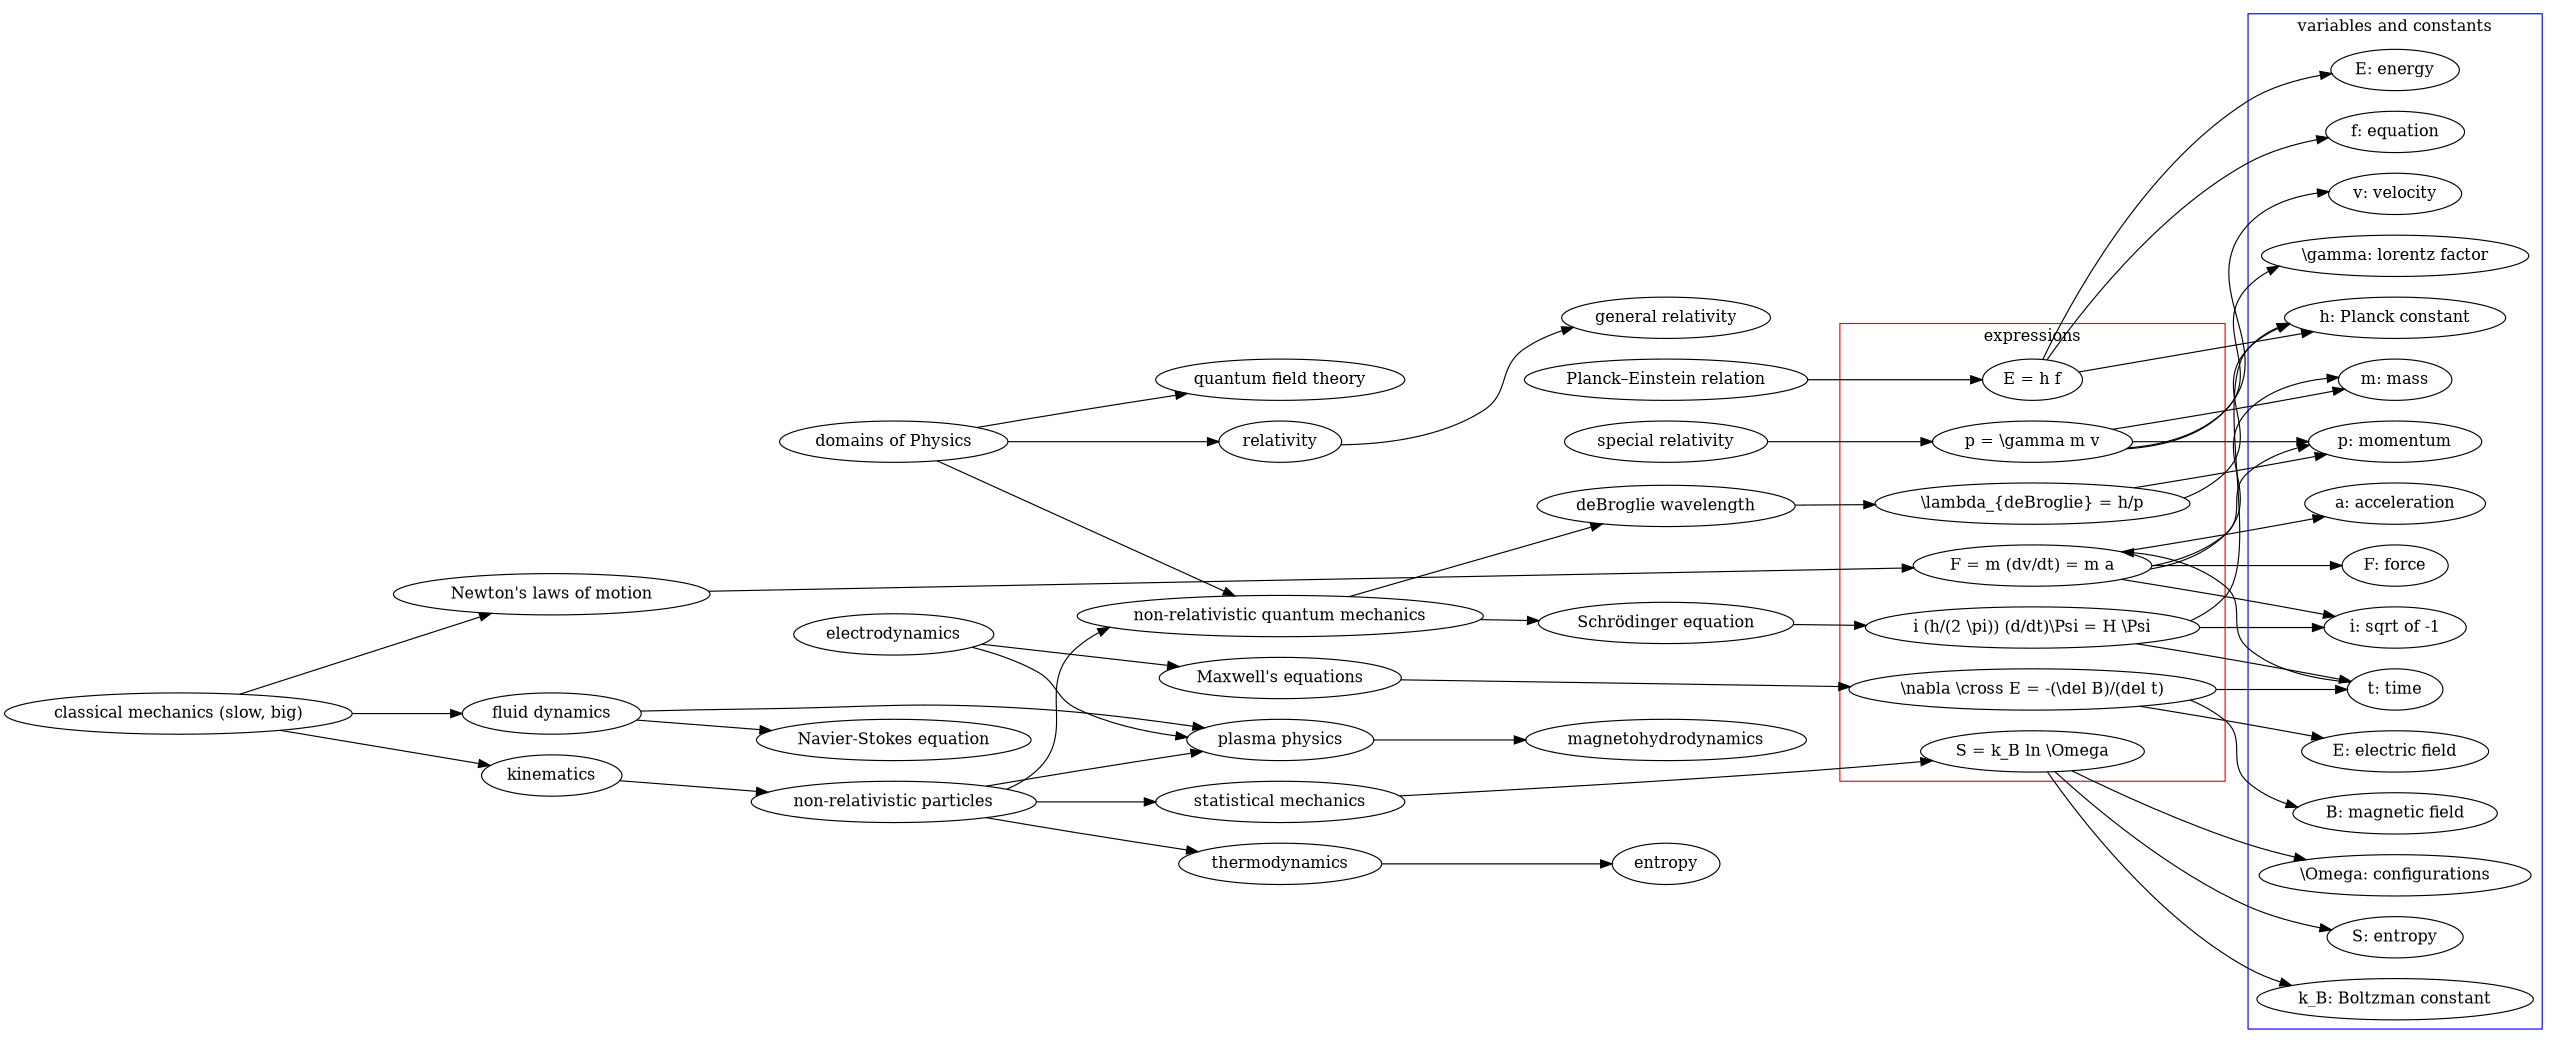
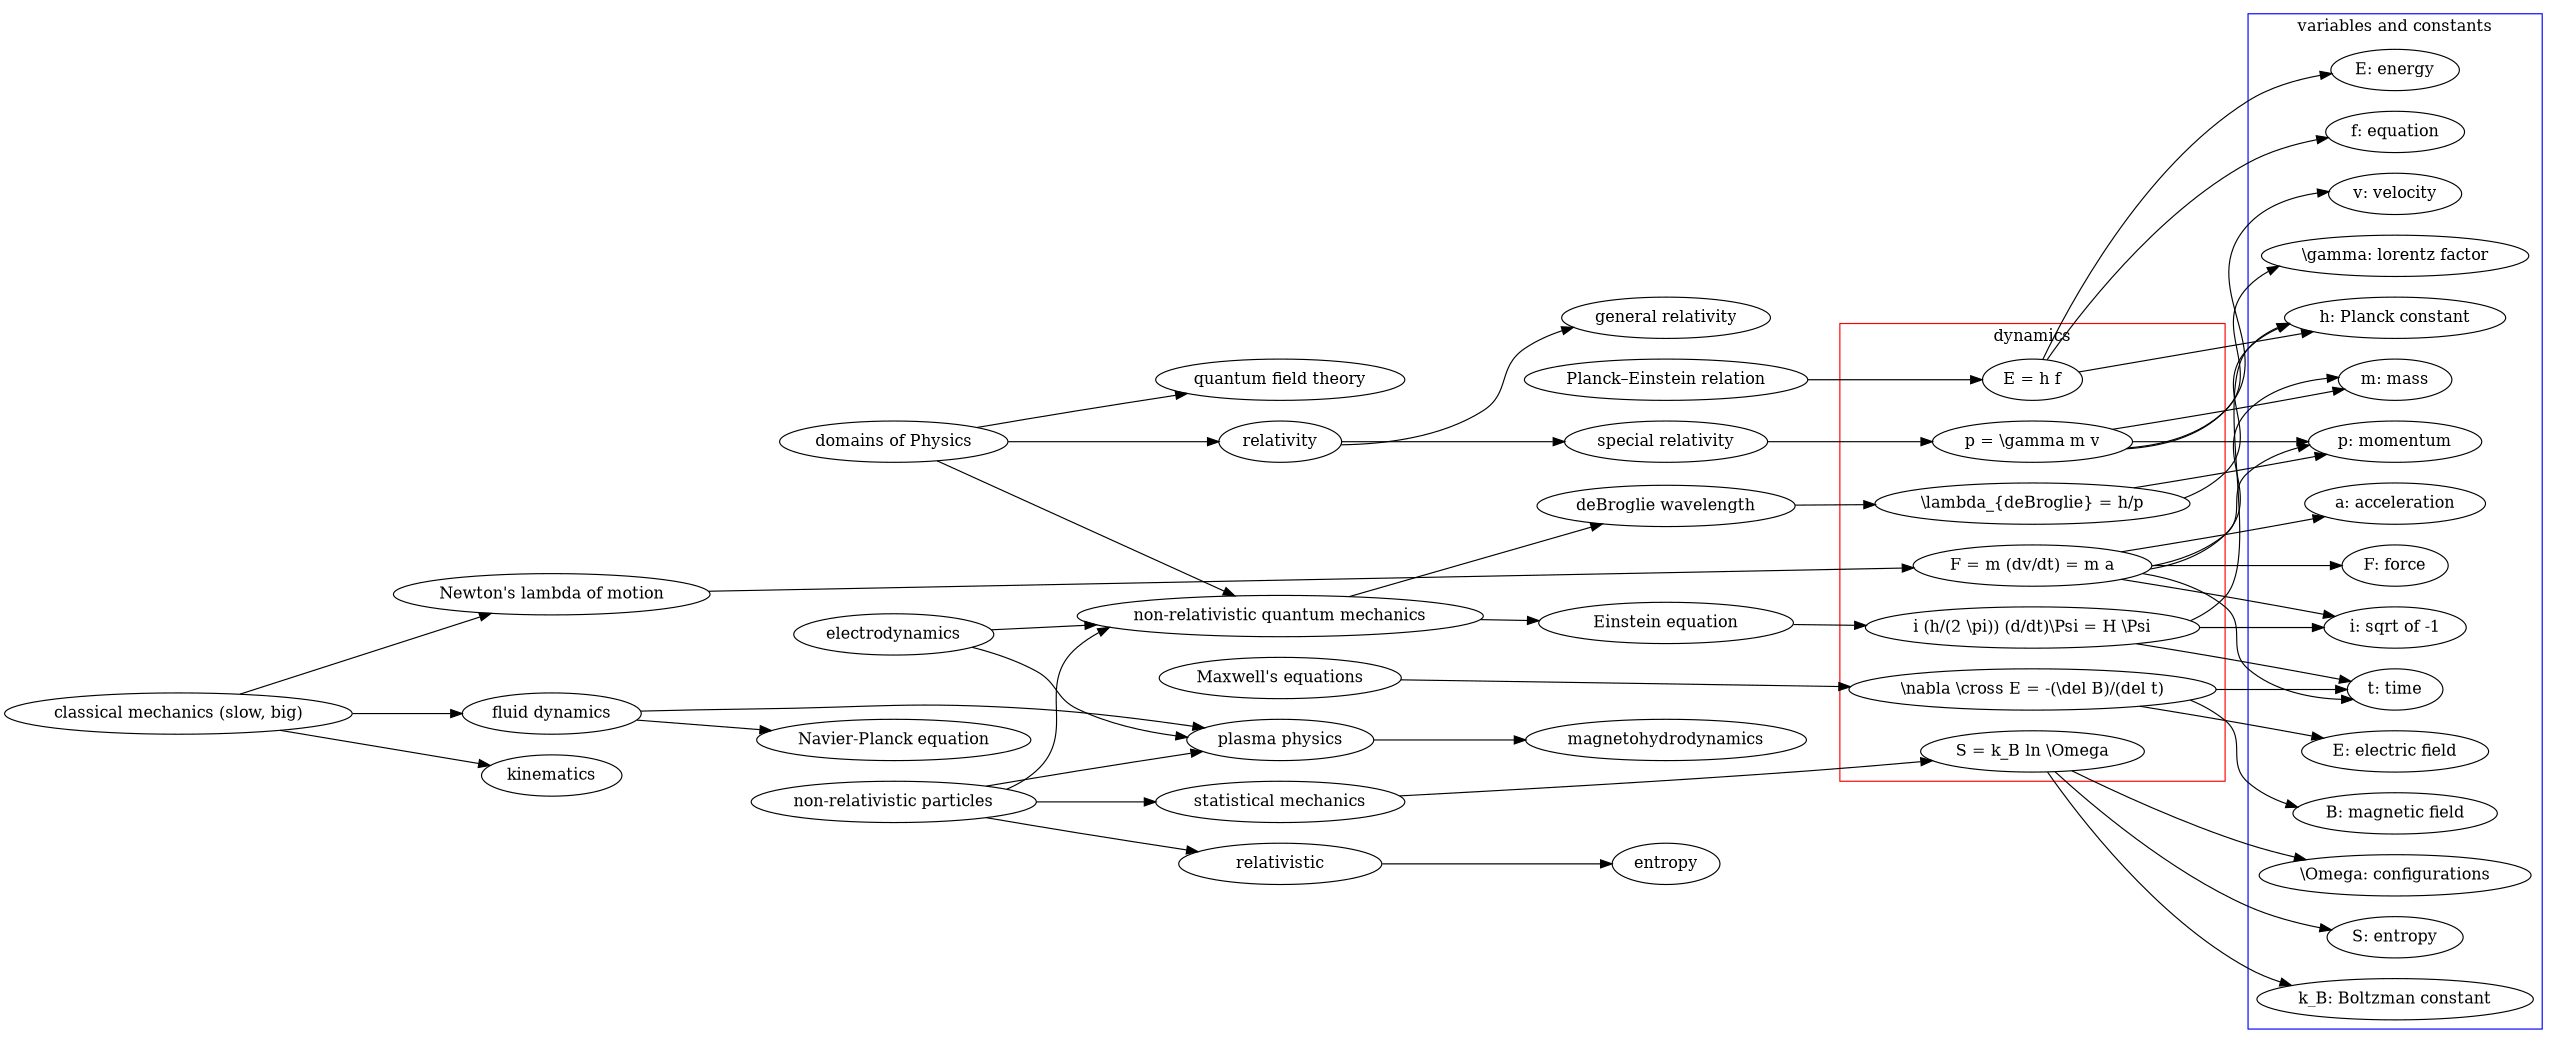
cluster "expressions": label "expressions" -> "dynamics"
edge "relativity" -> "special relativity": added
node "Newton's laws of motion": label "Newton's laws of motion" -> "Newton's lambda of motion"
edge "t: time" -> "F = m (dv/dt) = m a": reversed
node "Schrödinger equation": label "Schrödinger equation" -> "Einstein equation"
edge "electrodynamics" -> "Maxwell's equations": now "electrodynamics" -> "non-relativistic quantum mechanics"
node "Navier-Stokes equation": label "Navier-Stokes equation" -> "Navier-Planck equation"
edge "kinematics" -> "non-relativistic particles": removed
node "thermodynamics": label "thermodynamics" -> "relativistic"
